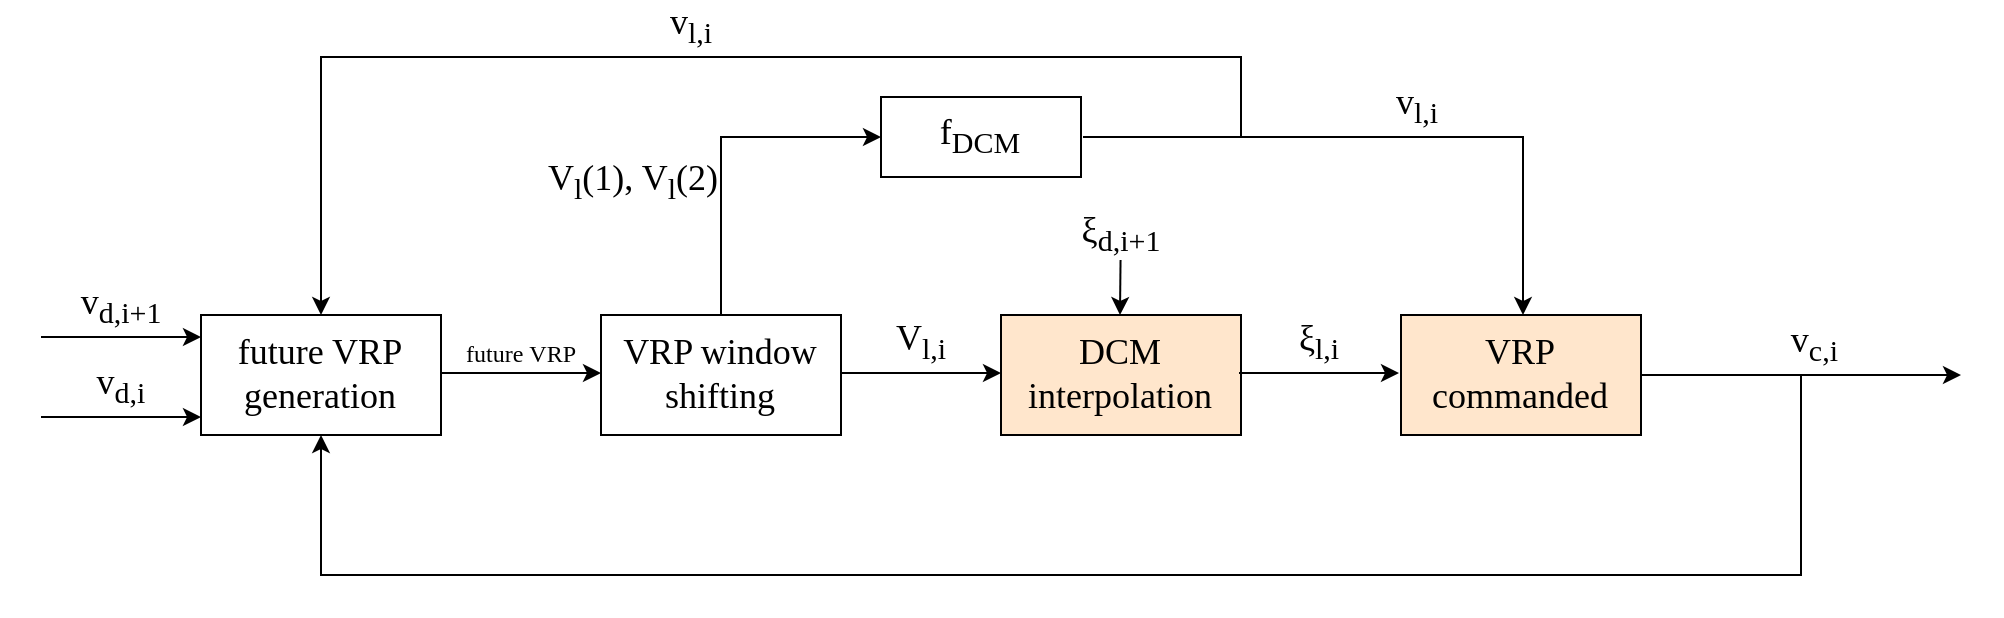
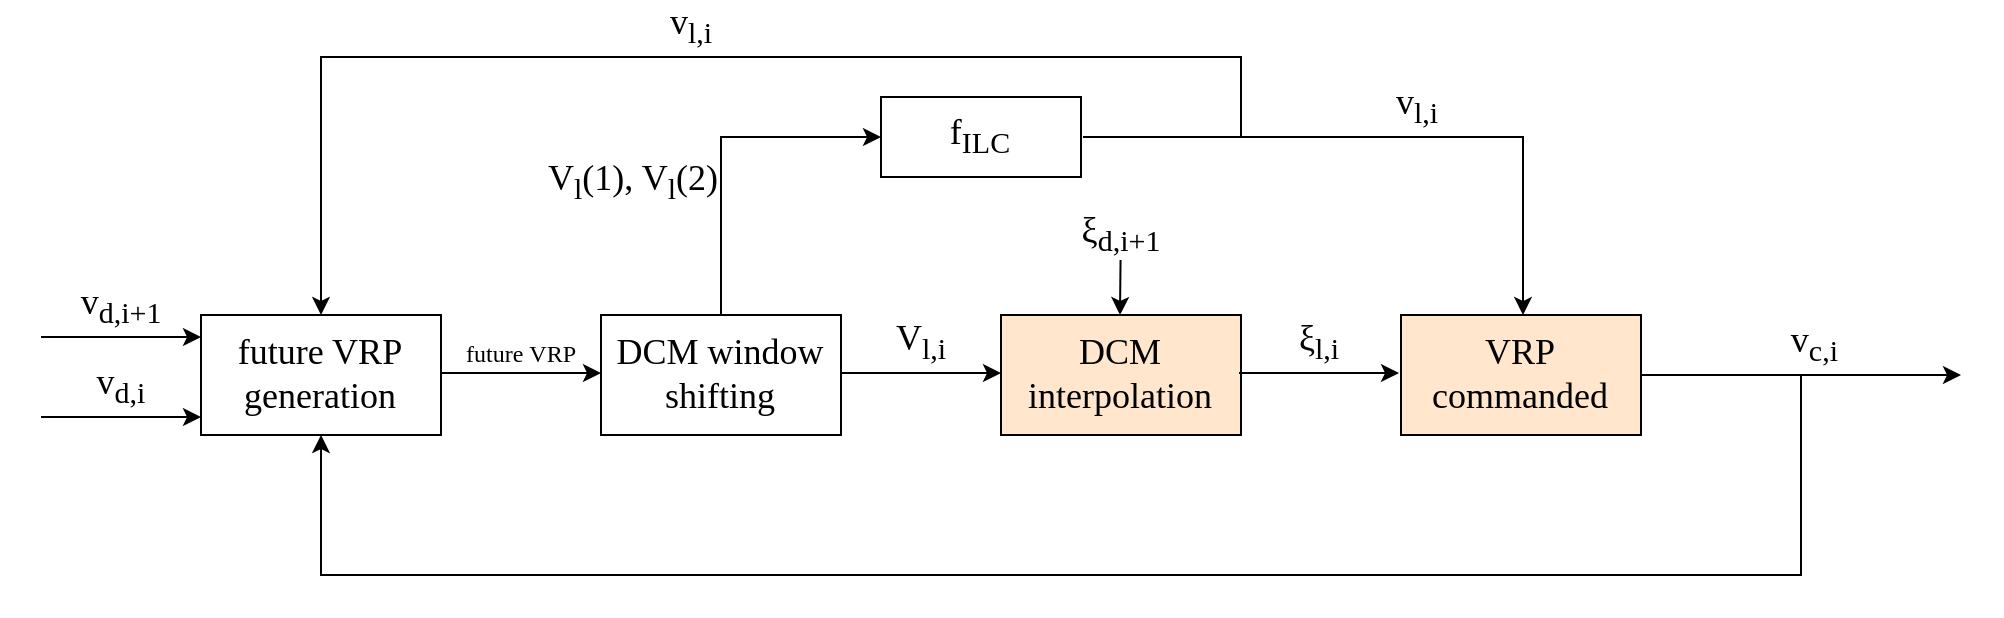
node "fDCM": label "fDCM" -> "fILC"
node "VRP window shifting": label "VRP window shifting" -> "DCM window shifting"
